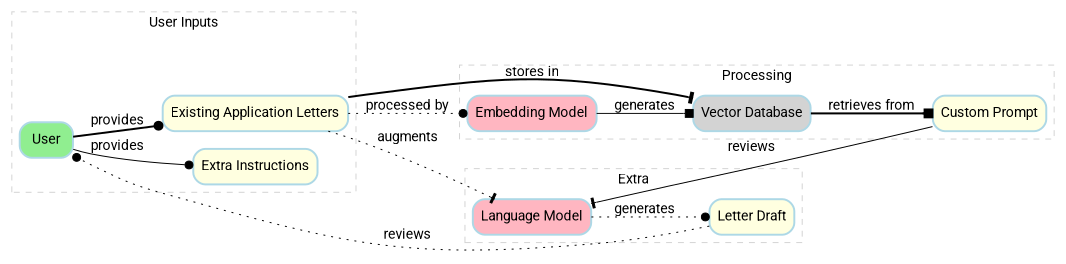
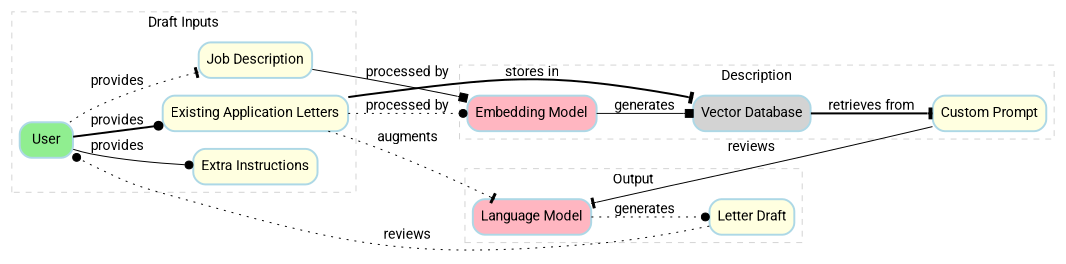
cluster "User Inputs": label "User Inputs" -> "Draft Inputs"
node "Job Description": added
cluster "Processing": label "Processing" -> "Description"
edge "Vector Database" -> "Custom Prompt": arrowhead box -> tee
cluster "Extra": label "Extra" -> "Output"
